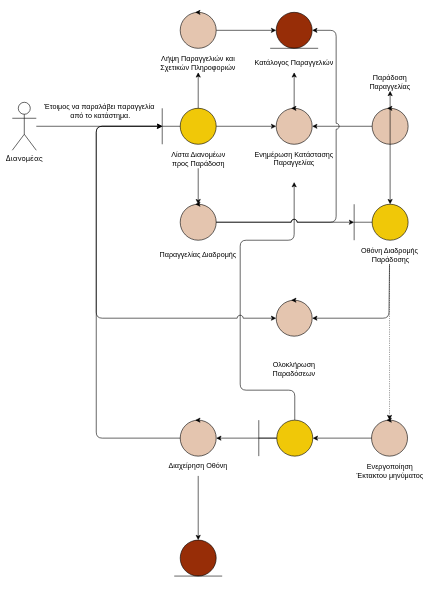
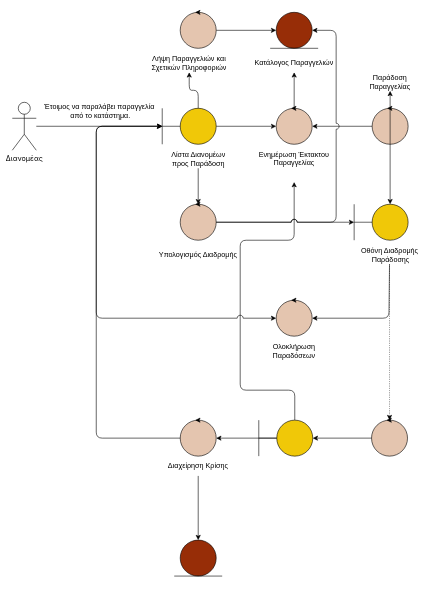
node "Λήψη Παραγγελιών και Σχετικών Πληροφοριών": moved (198, 63) -> (189, 63)
node "Ενημέρωση Κατάστασης Παραγγελίας": label "Ενημέρωση Κατάστασης Παραγγελίας" -> "Ενημέρωση Έκτακτου Παραγγελίας"
node "Παραγγελίας Διαδρομής": label "Παραγγελίας Διαδρομής" -> "Υπολογισμός Διαδρομής"
node "Ολοκλήρωση Παραδόσεων": moved (294, 369) -> (294, 351)
node "Διαχείρηση Οθόνη": label "Διαχείρηση Οθόνη" -> "Διαχείρηση Κρίσης"
node "Ενεργοποίηση Έκτακτου μηνύματος": removed
